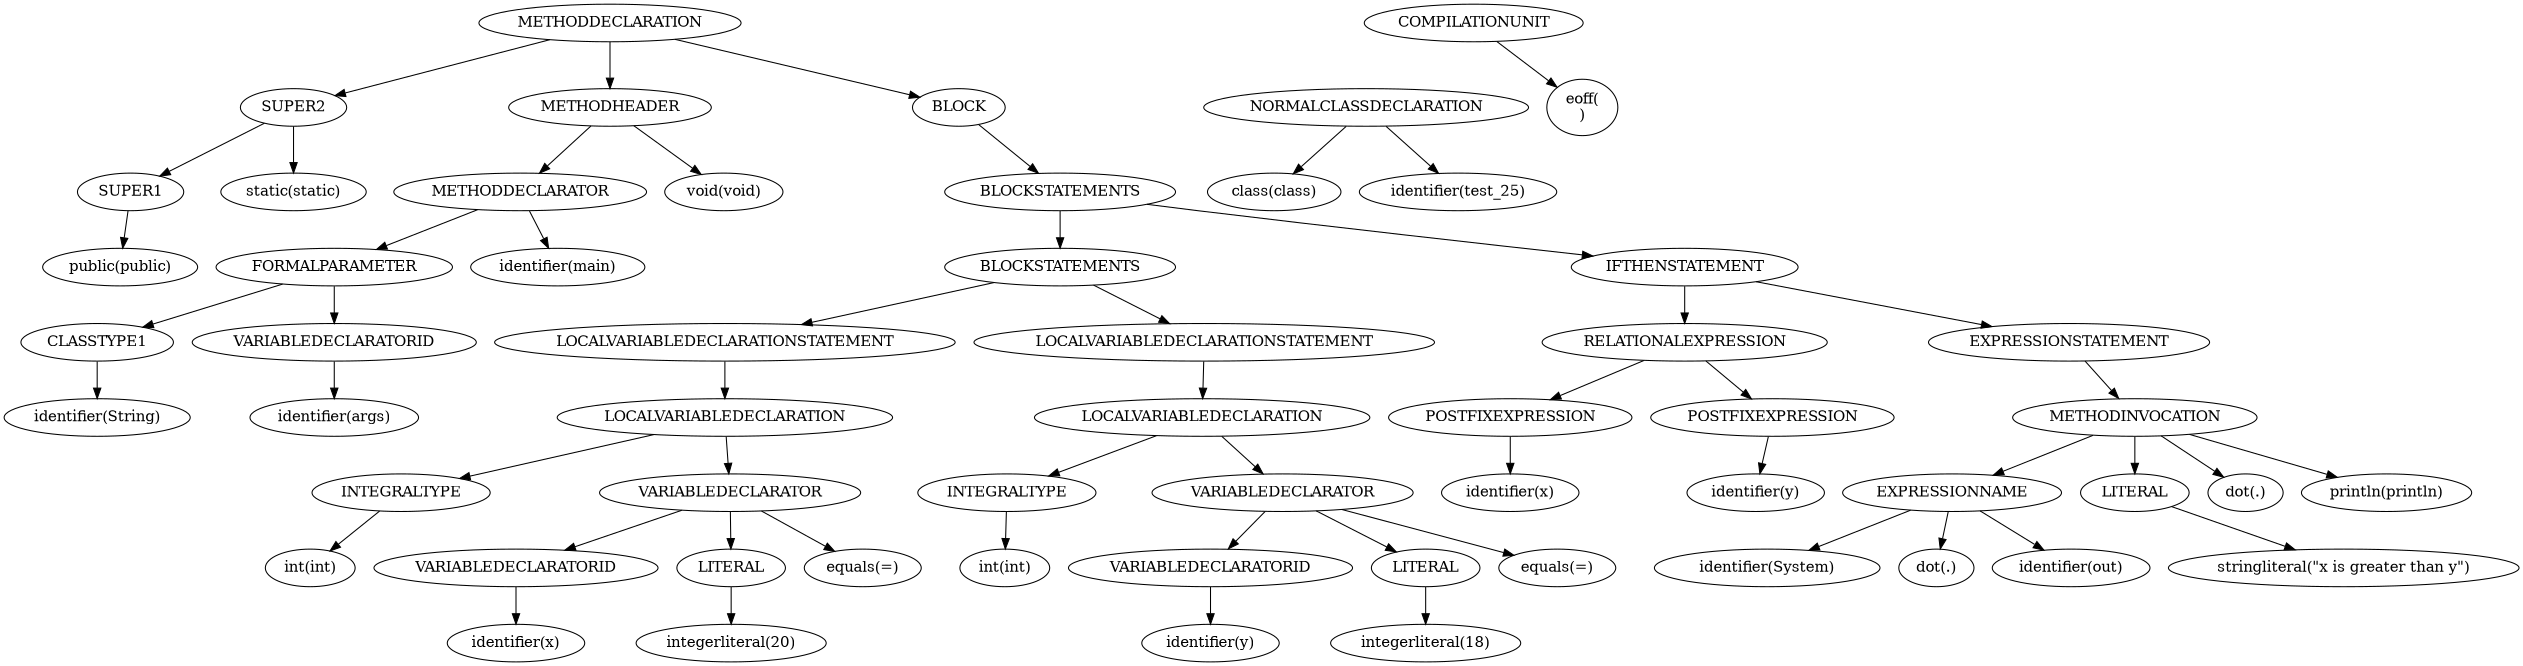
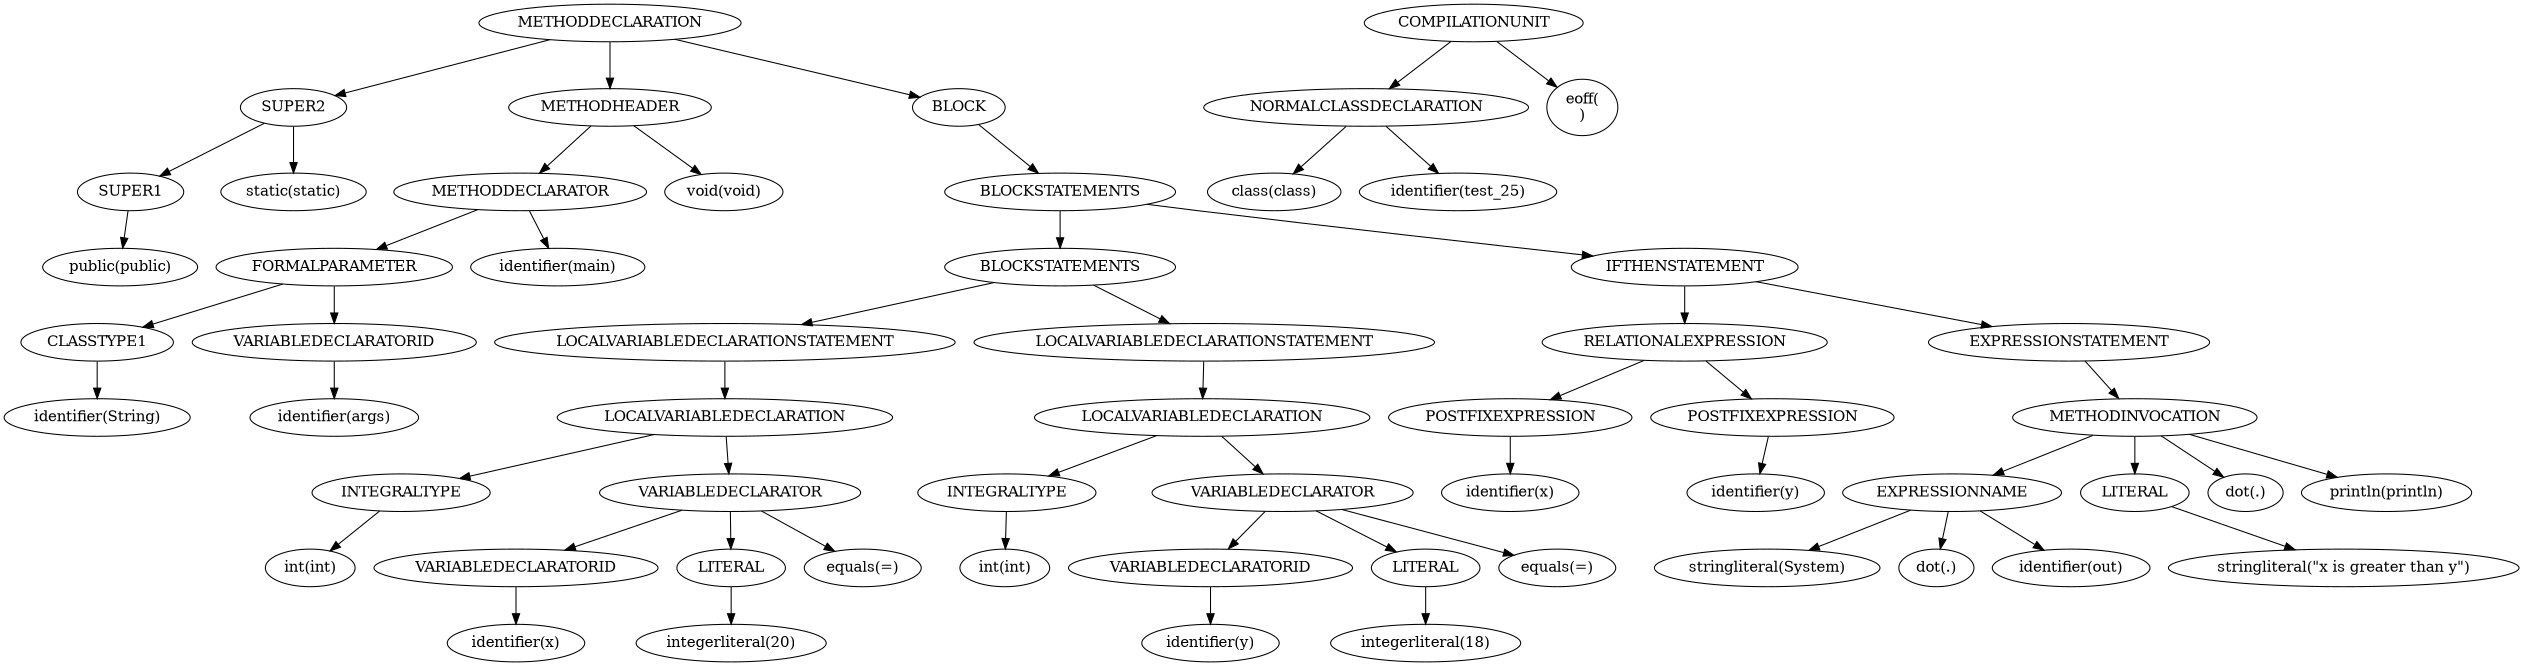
edge "COMPILATIONUNIT" -> "NORMALCLASSDECLARATION": added
node "identifier(System)": label "identifier(System)" -> "stringliteral(System)"
